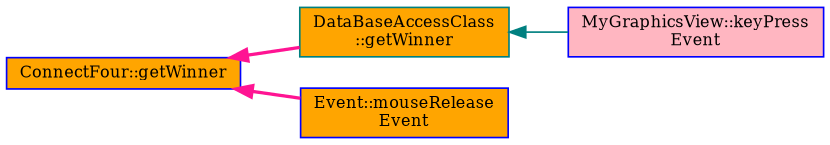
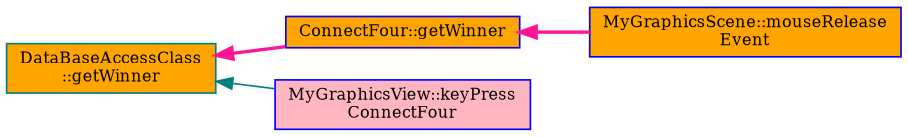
node "MyGraphicsView::keyPress Event": label "MyGraphicsView::keyPress Event" -> "MyGraphicsView::keyPress ConnectFour"
edge "DataBaseAccessClass ::getWinner" -> "ConnectFour::getWinner": reversed
node "Event::mouseRelease Event": label "Event::mouseRelease Event" -> "MyGraphicsScene::mouseRelease Event"
